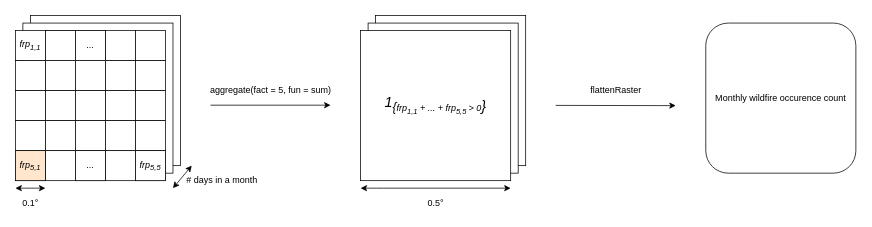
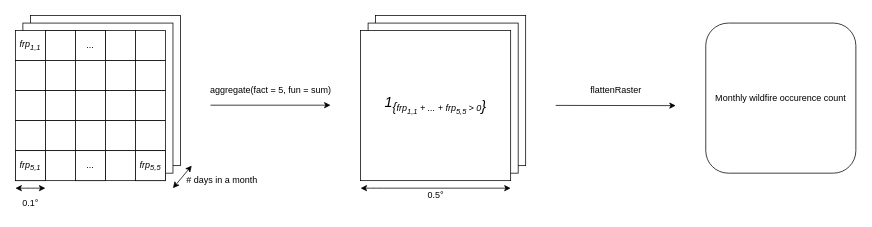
node "frp5,1": fillcolor #ffe6cc -> #ffffff
node "0.5°": moved (435, 203) -> (435, 195)
